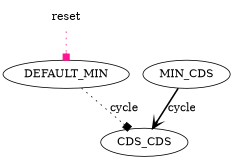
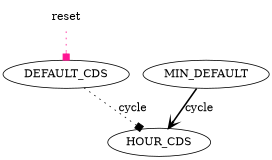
node "DEFAULT_MIN": label "DEFAULT_MIN" -> "DEFAULT_CDS"
node "MIN_CDS": label "MIN_CDS" -> "MIN_DEFAULT"
node "CDS_CDS": label "CDS_CDS" -> "HOUR_CDS"
